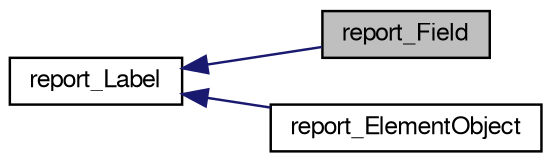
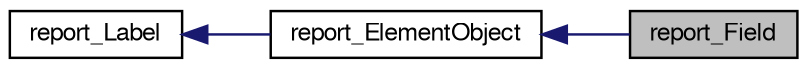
edge "report_Field" -> "report_Label": now "report_Field" -> "report_ElementObject"
